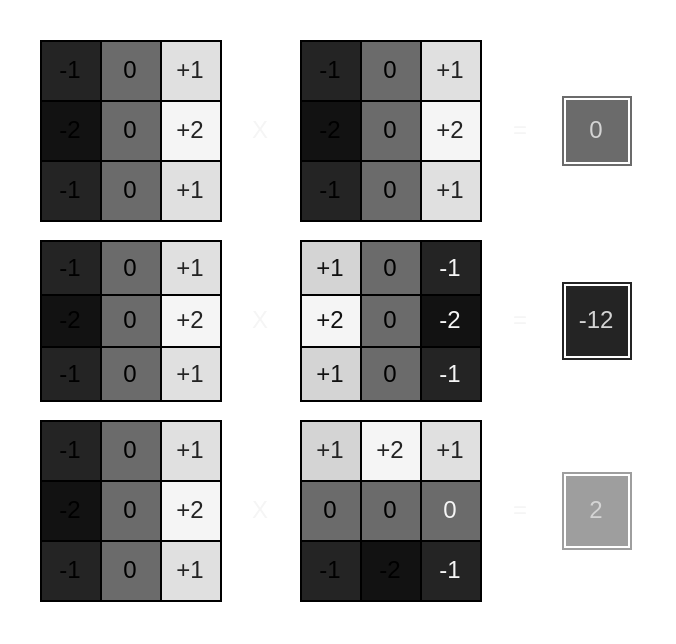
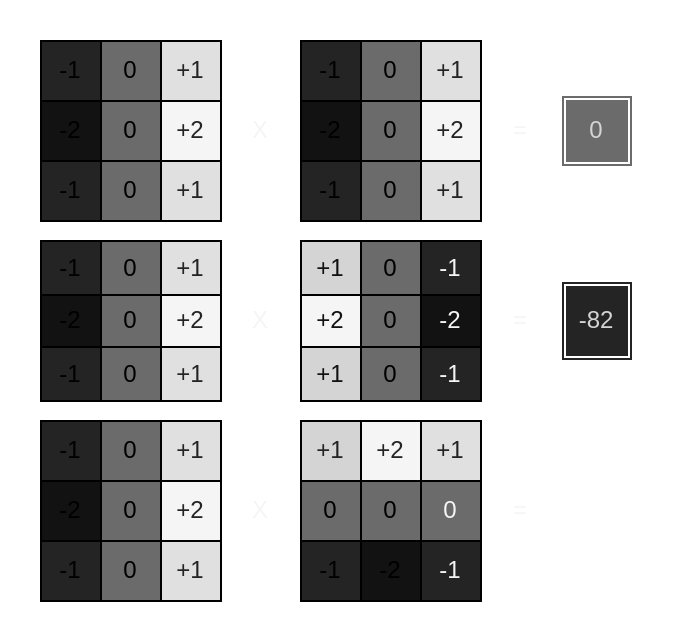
node "-12": label "-12" -> "-82"
node "2": removed
